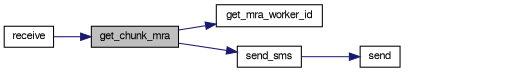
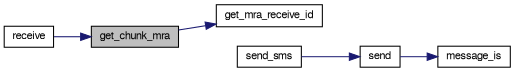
node "get_mra_worker_id": label "get_mra_worker_id" -> "get_mra_receive_id"
edge "get_chunk_mra" -> "send_sms": removed
node "message_is": added
